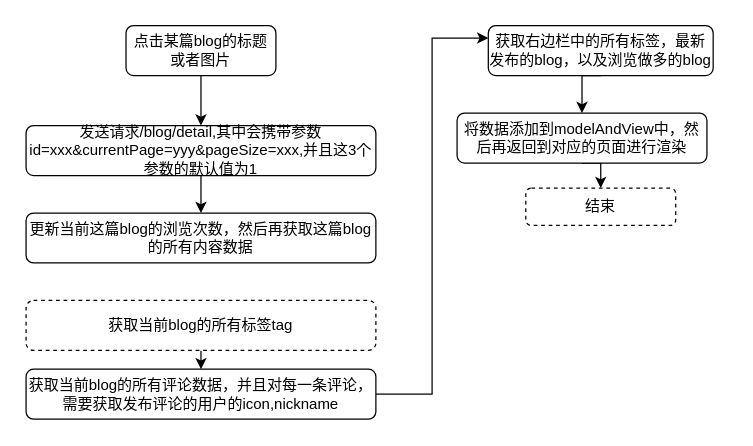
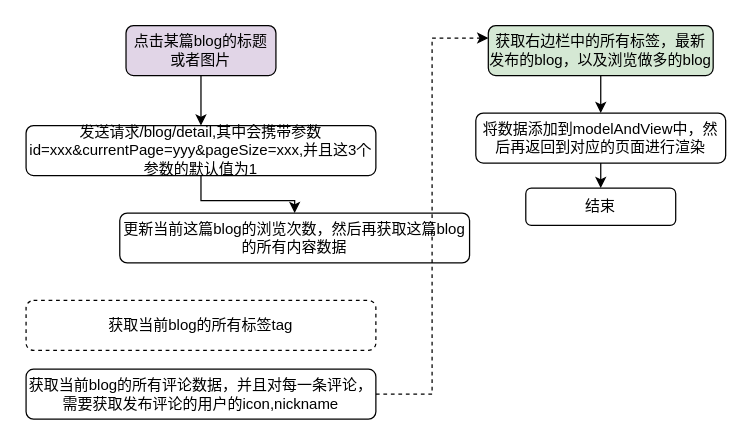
node "点击某篇blog的标题或者图片": fillcolor #ffffff -> #e1d5e7
node "获取右边栏中的所有标签，最新发布的blog，以及浏览做多的blog": fillcolor #ffffff -> #d5e8d4
node "将数据添加到modelAndView中，然后再返回到对应的页面进行渲染": moved (582, 138) -> (601, 138)
node "结束": style dashed -> solid
edge "获取当前blog的所有评论数据，并且对每一条评论，需要获取发布评论的用户的icon,nickname" -> "获取右边栏中的所有标签，最新发布的blog，以及浏览做多的blog": style solid -> dashed
node "更新当前这篇blog的浏览次数，然后再获取这篇blog的所有内容数据": moved (201, 238) -> (294, 238)
edge "获取当前blog的所有标签tag" -> "获取当前blog的所有评论数据，并且对每一条评论，需要获取发布评论的用户的icon,nickname": removed
